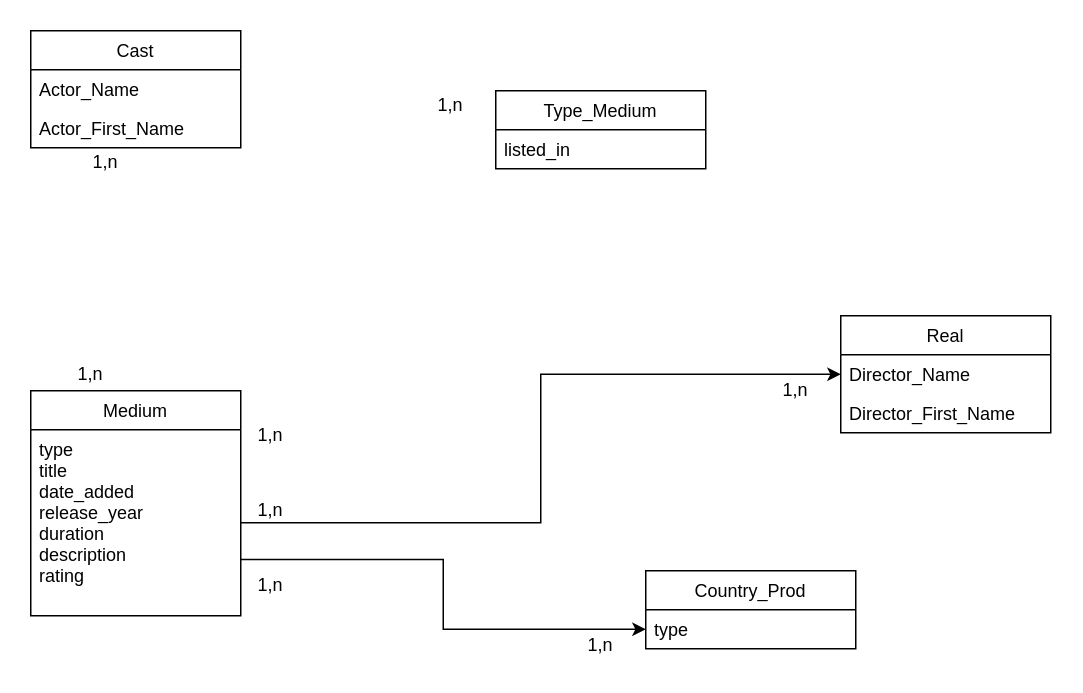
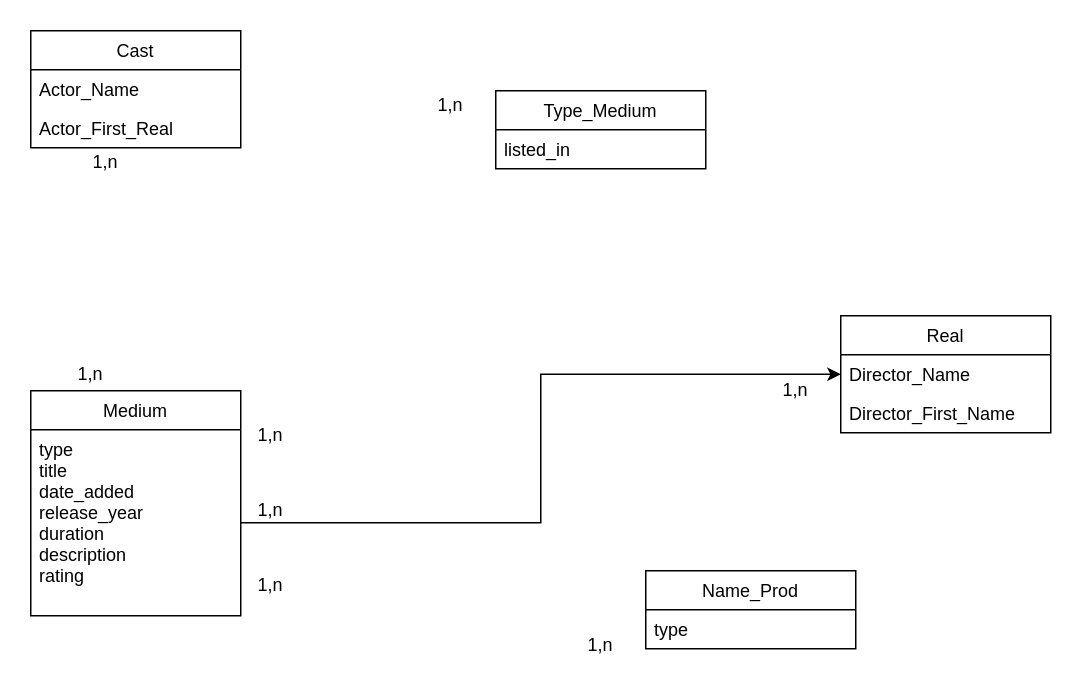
node "Actor_First_Name": label "Actor_First_Name" -> "Actor_First_Real"
edge "Medium" -> "type": removed
node "Country_Prod": label "Country_Prod" -> "Name_Prod"
